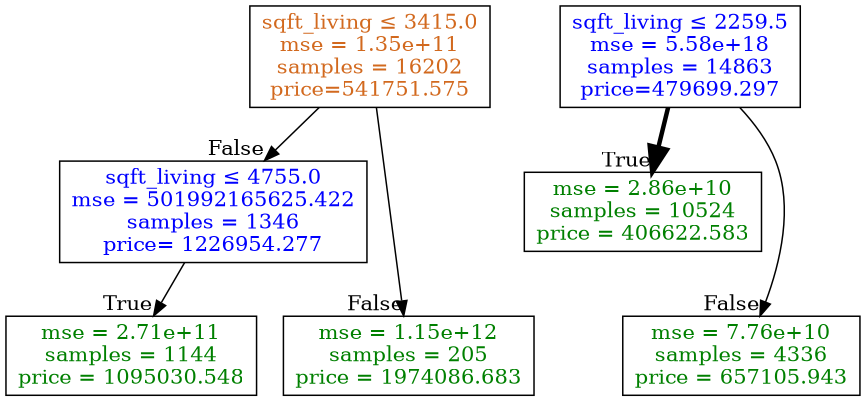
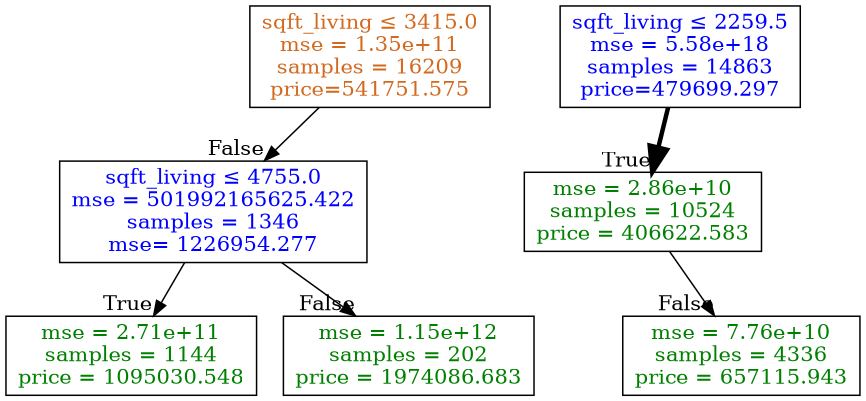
node "sqft_living ≤ 3415.0": text "samples = 16202" -> "samples = 16209"
edge "sqft_living ≤ 2259.5" -> "mse = 7.76e+10": now "mse = 2.86e+10" -> "mse = 7.76e+10"
edge "sqft_living ≤ 3415.0" -> "mse = 1.15e+12": now "sqft_living ≤ 4755.0" -> "mse = 1.15e+12"
node "sqft_living ≤ 4755.0": text "price= 1226954.277" -> "mse= 1226954.277"
node "mse = 1.15e+12": text "samples = 205" -> "samples = 202"
node "mse = 7.76e+10": text "price = 657105.943" -> "price = 657115.943"
